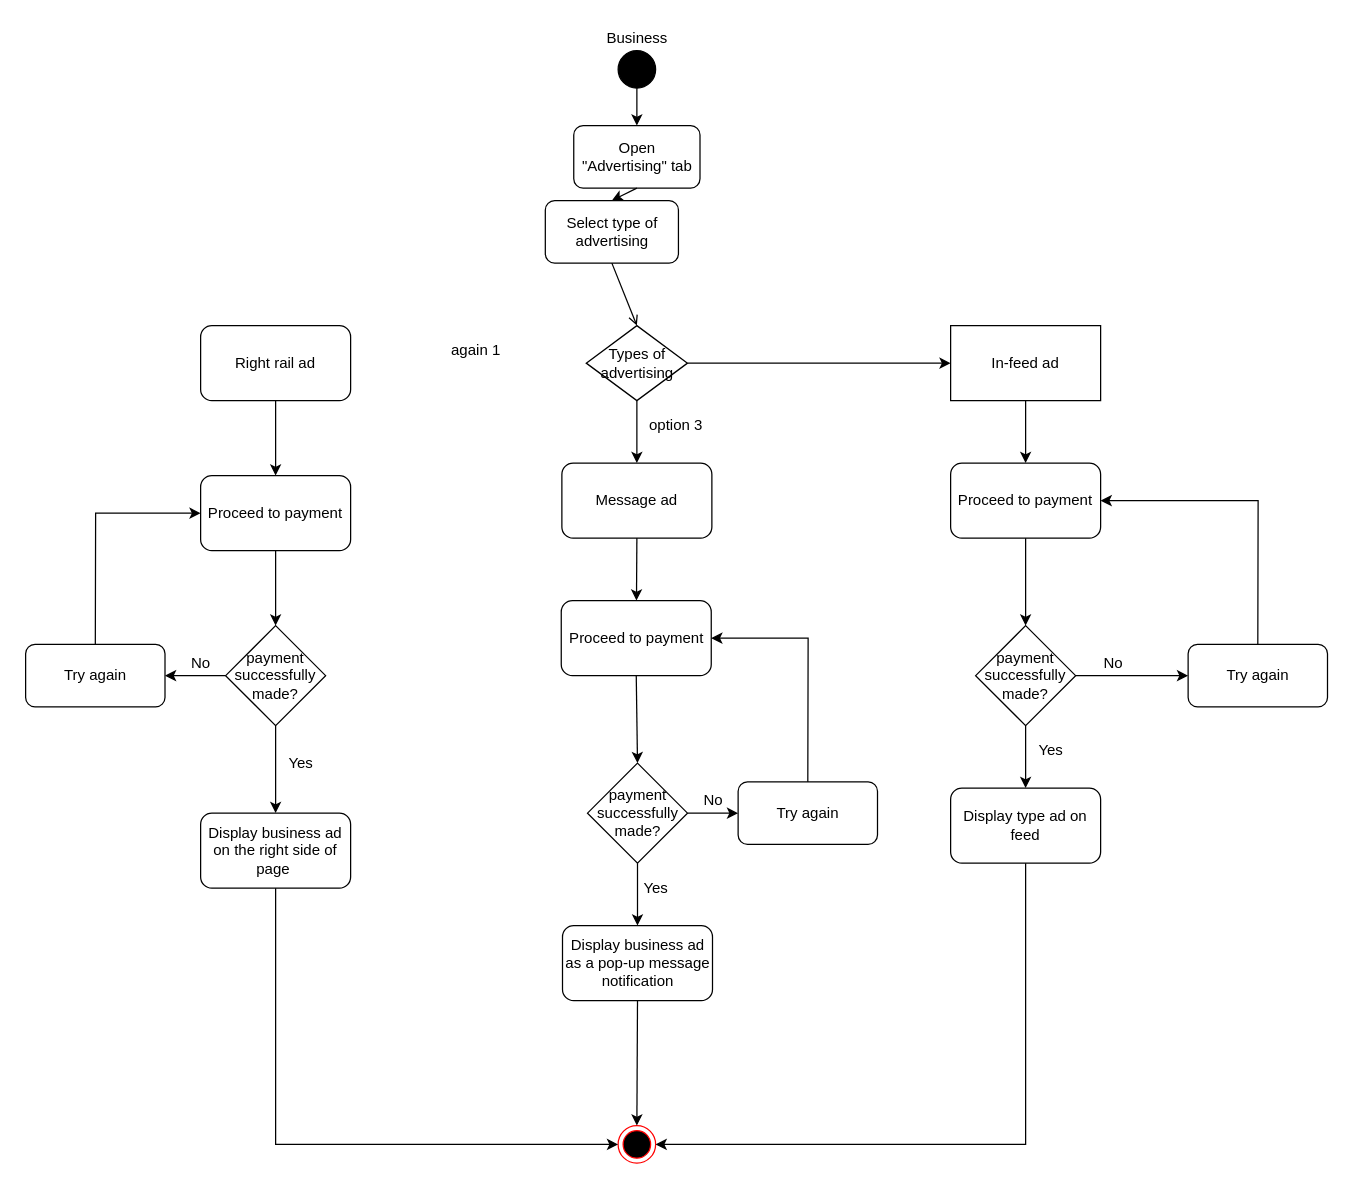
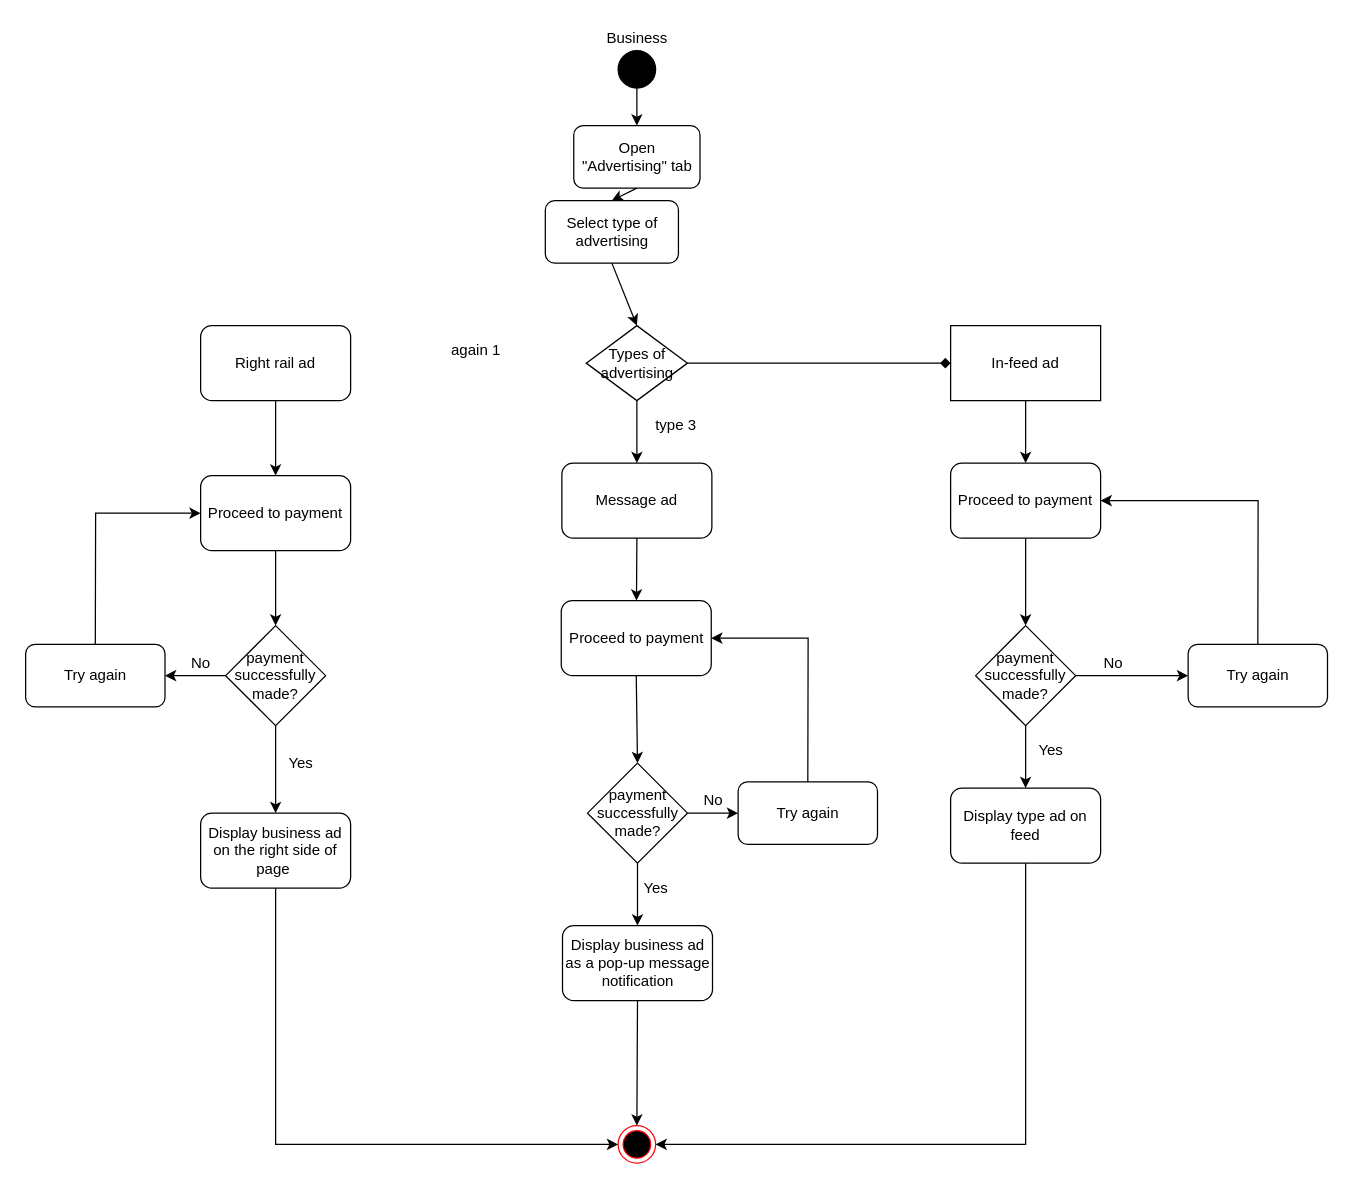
edge "Select type of advertising" -> "Types of advertising": arrowhead open -> classic
edge "Types of advertising" -> "In-feed ad": arrowhead classic -> diamond
node "option 3": label "option 3" -> "type 3"
